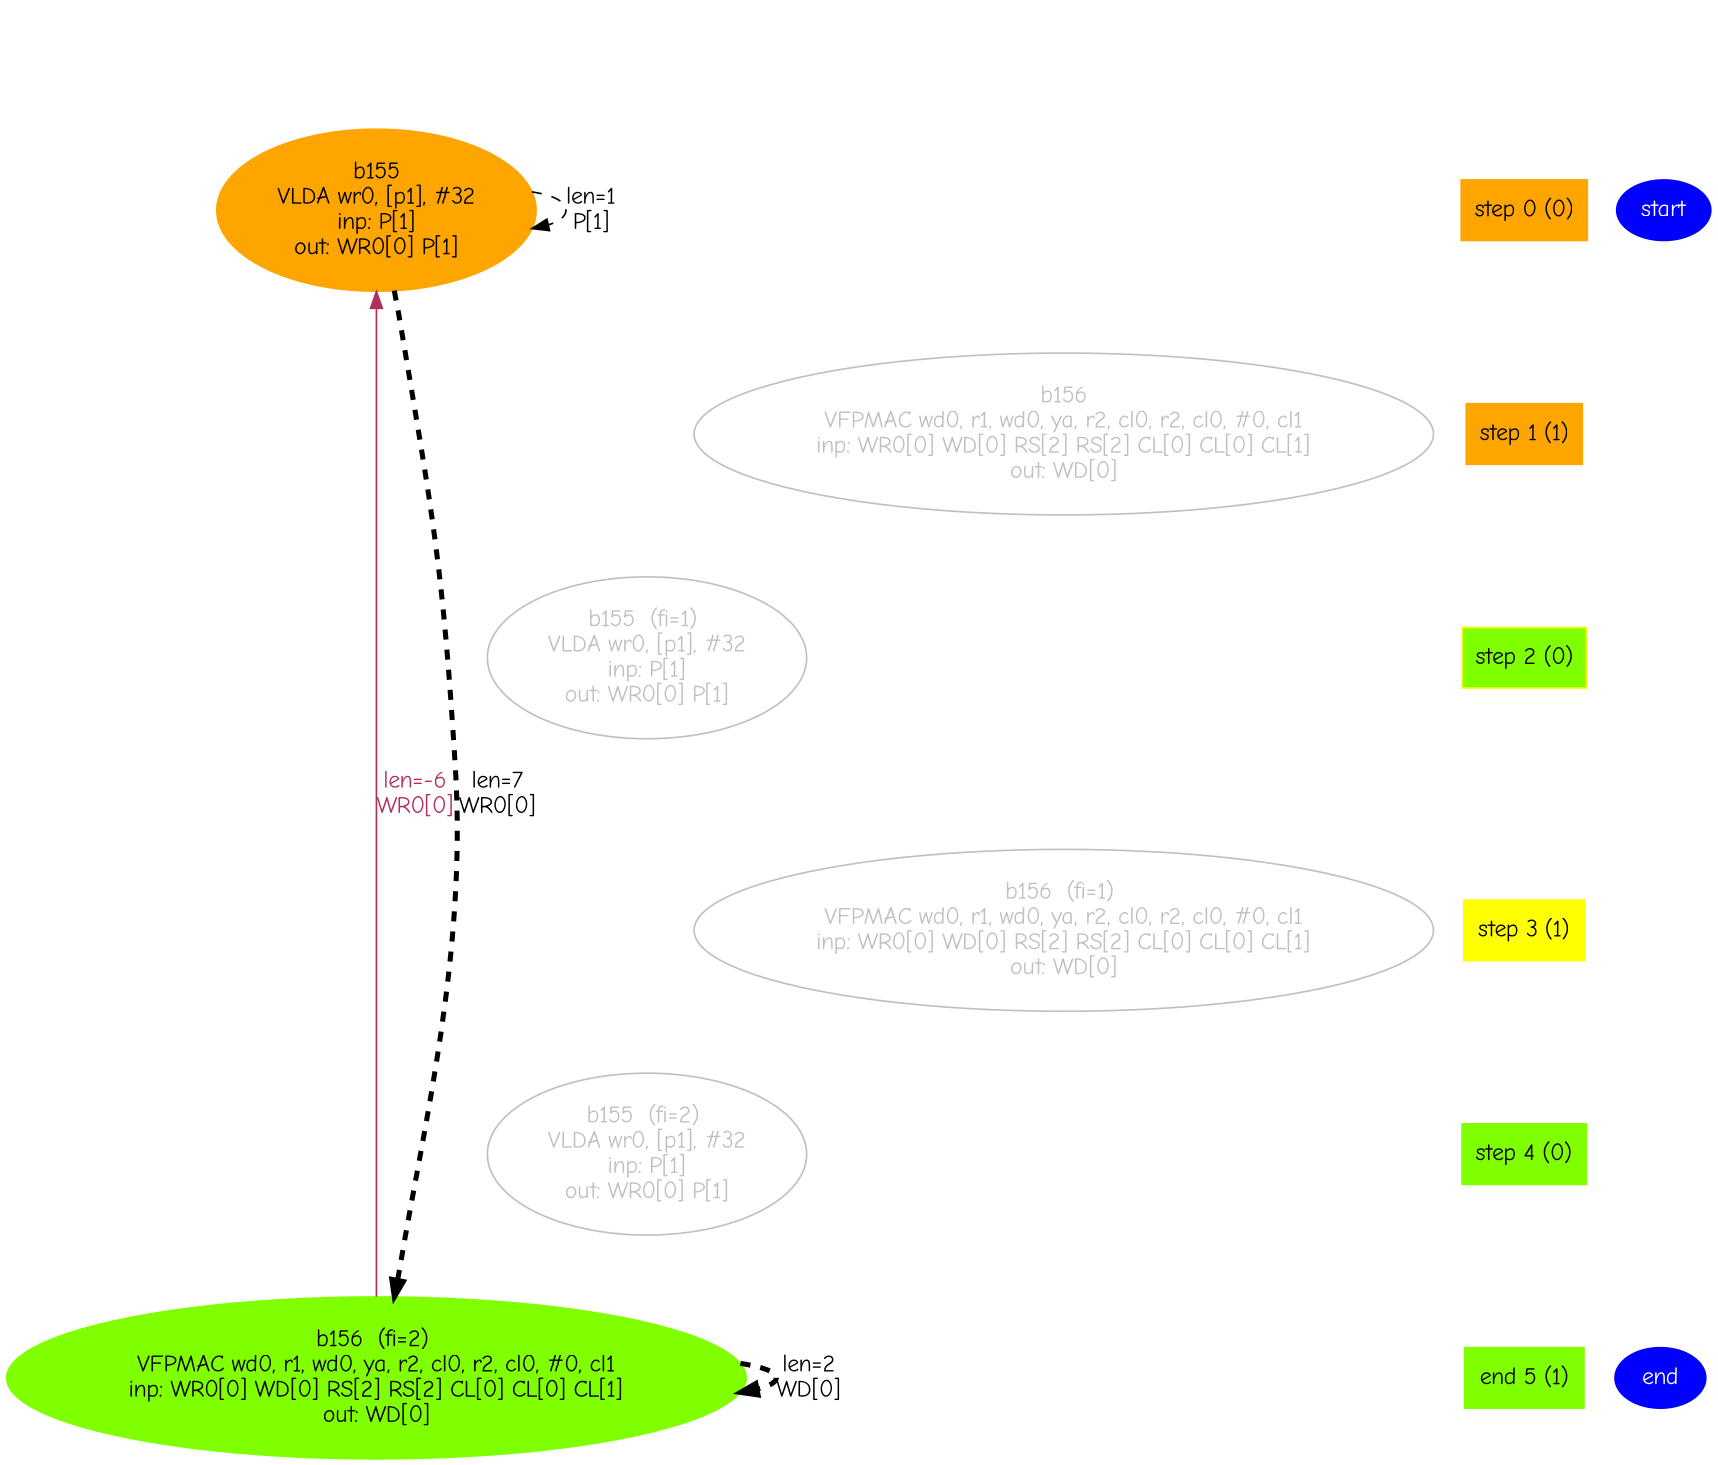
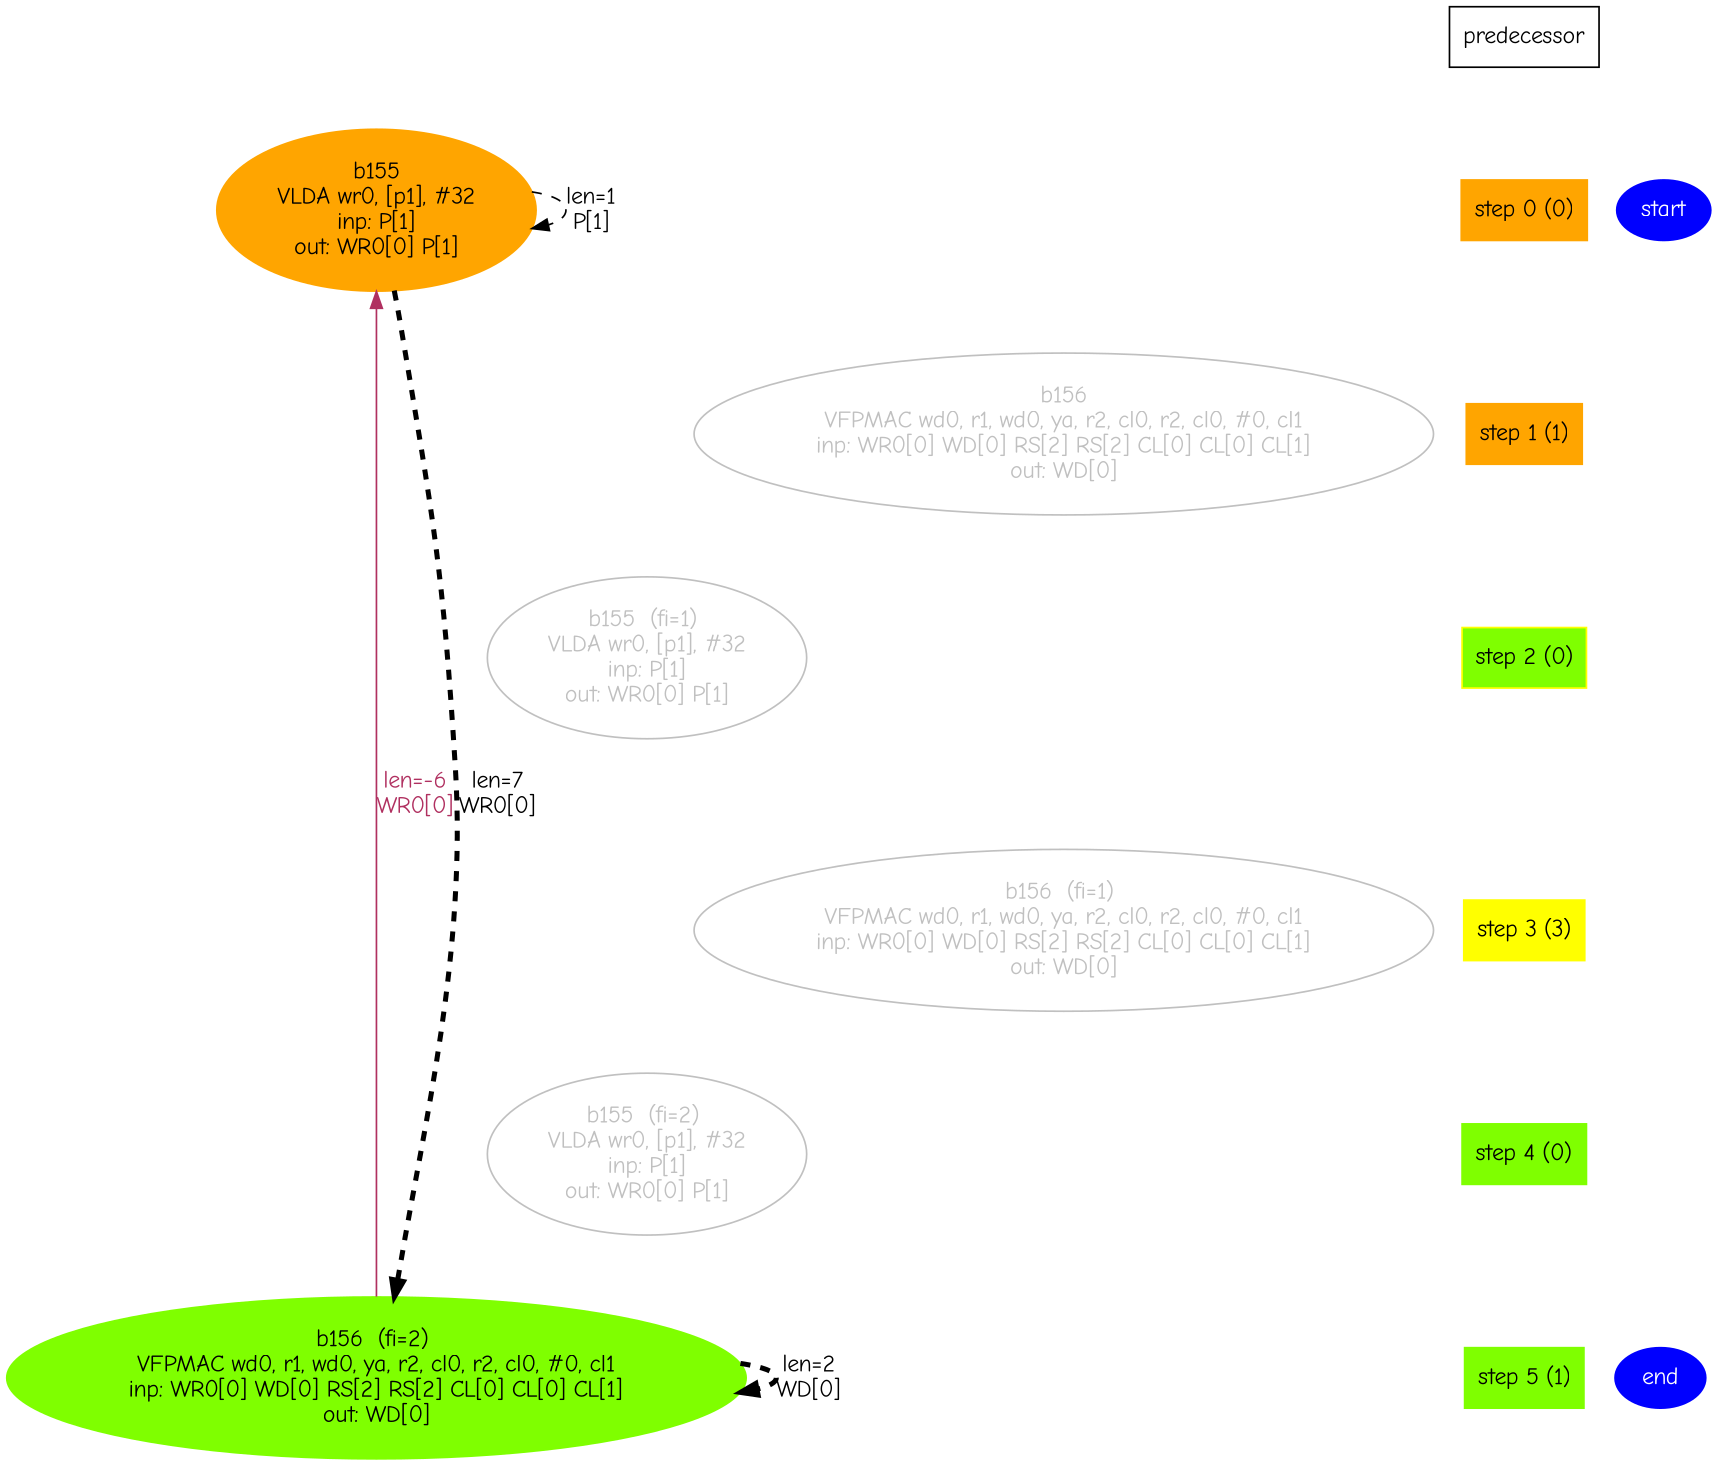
node "predecessor": added
node "step 3 (1)": label "step 3 (1)" -> "step 3 (3)"
node "end 5 (1)": label "end 5 (1)" -> "step 5 (1)"
